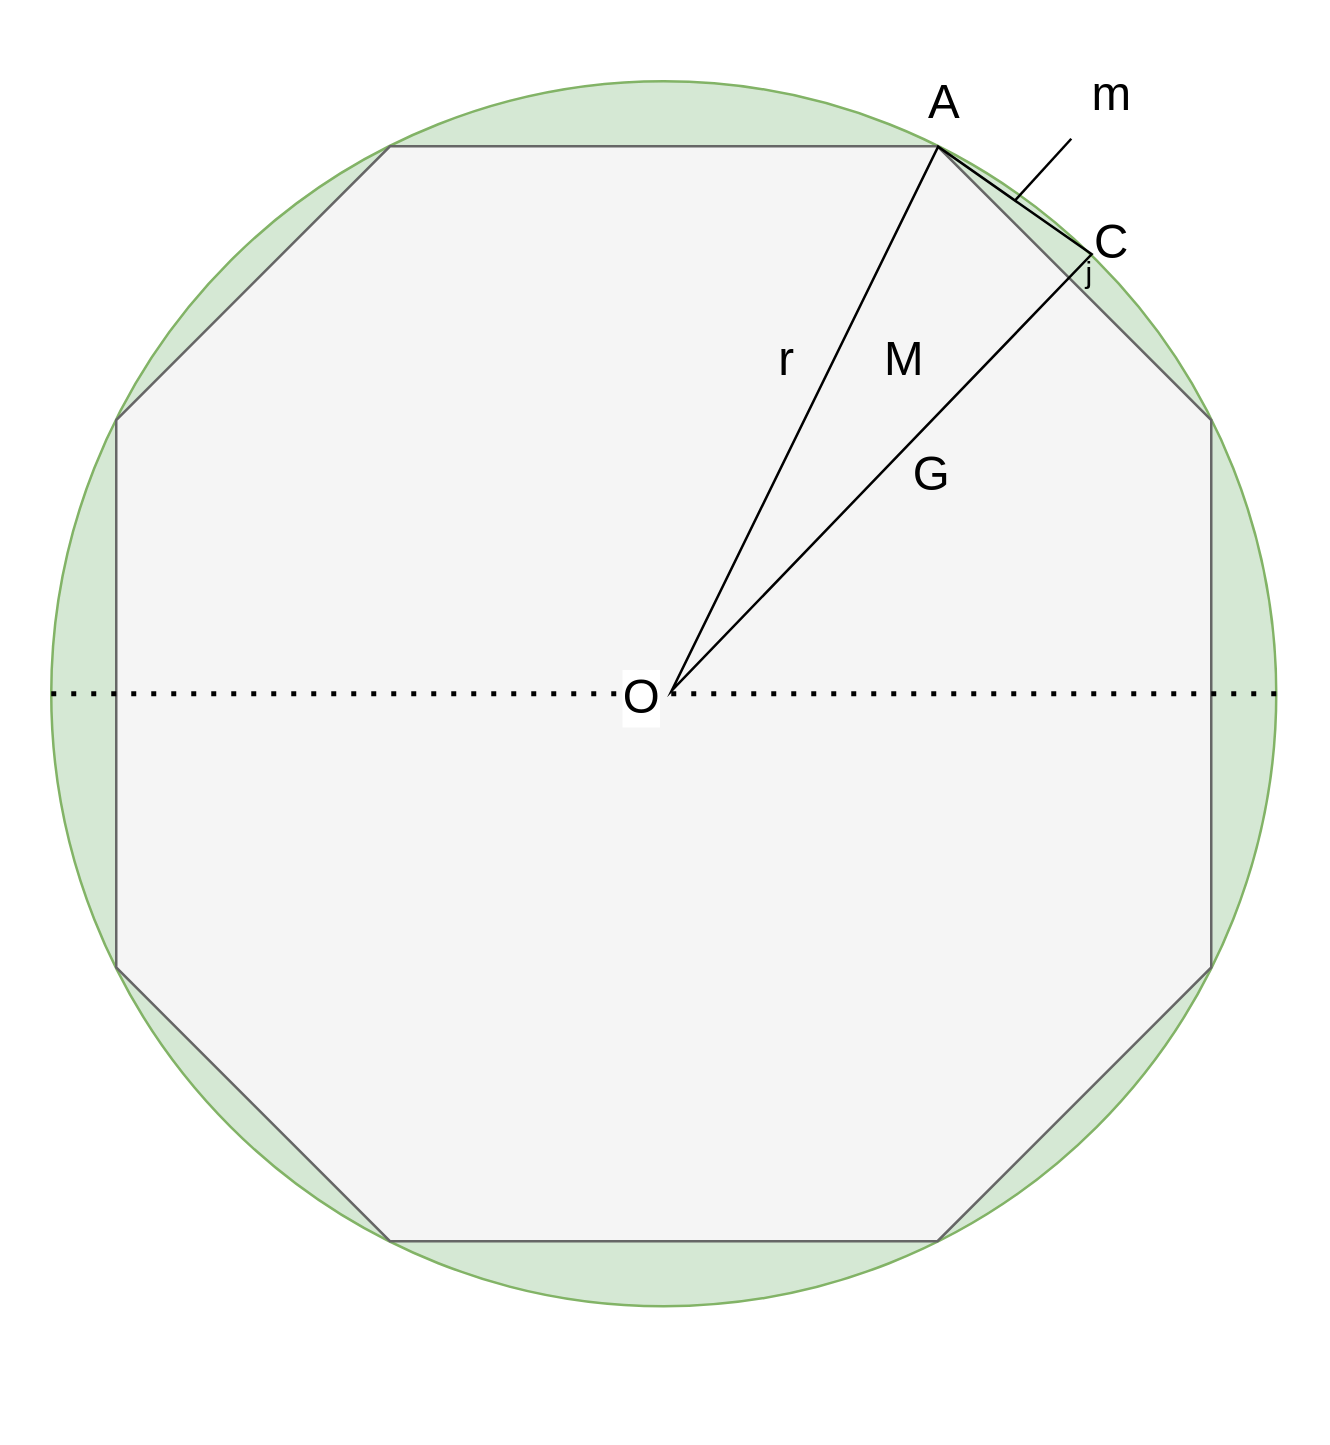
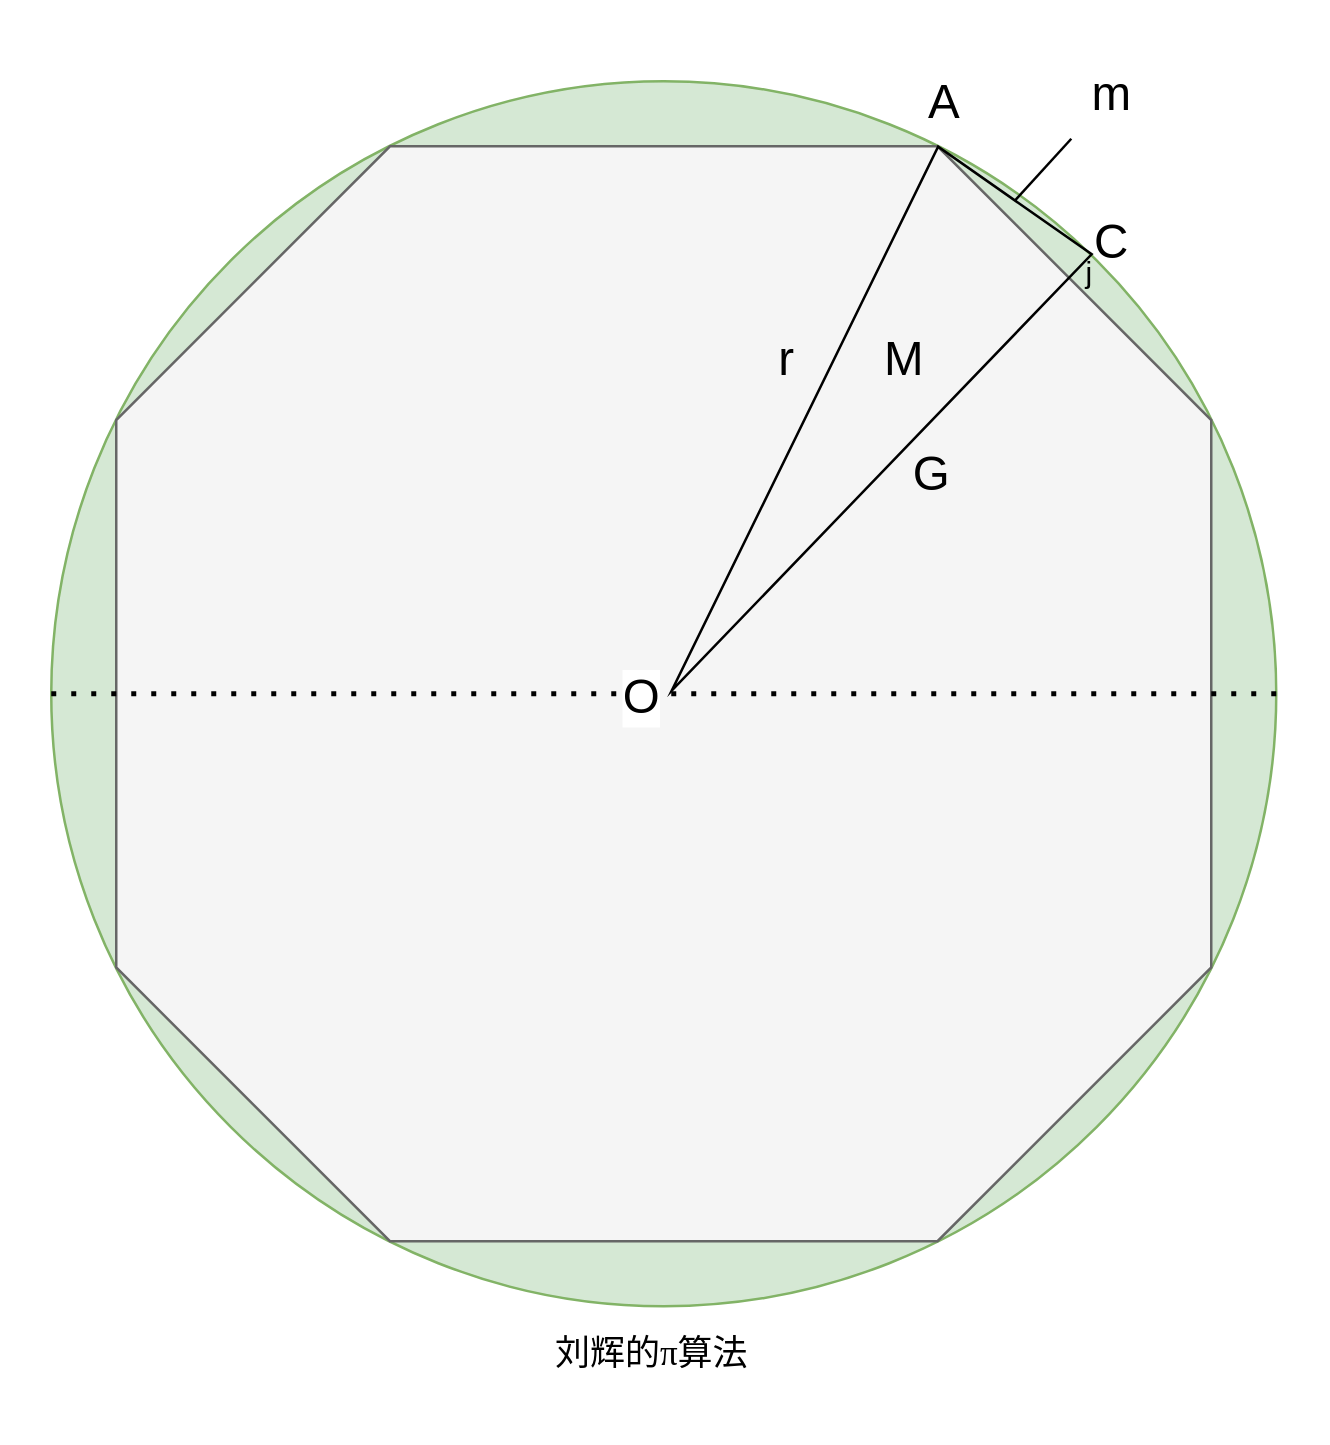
node "刘辉的π算法": added
